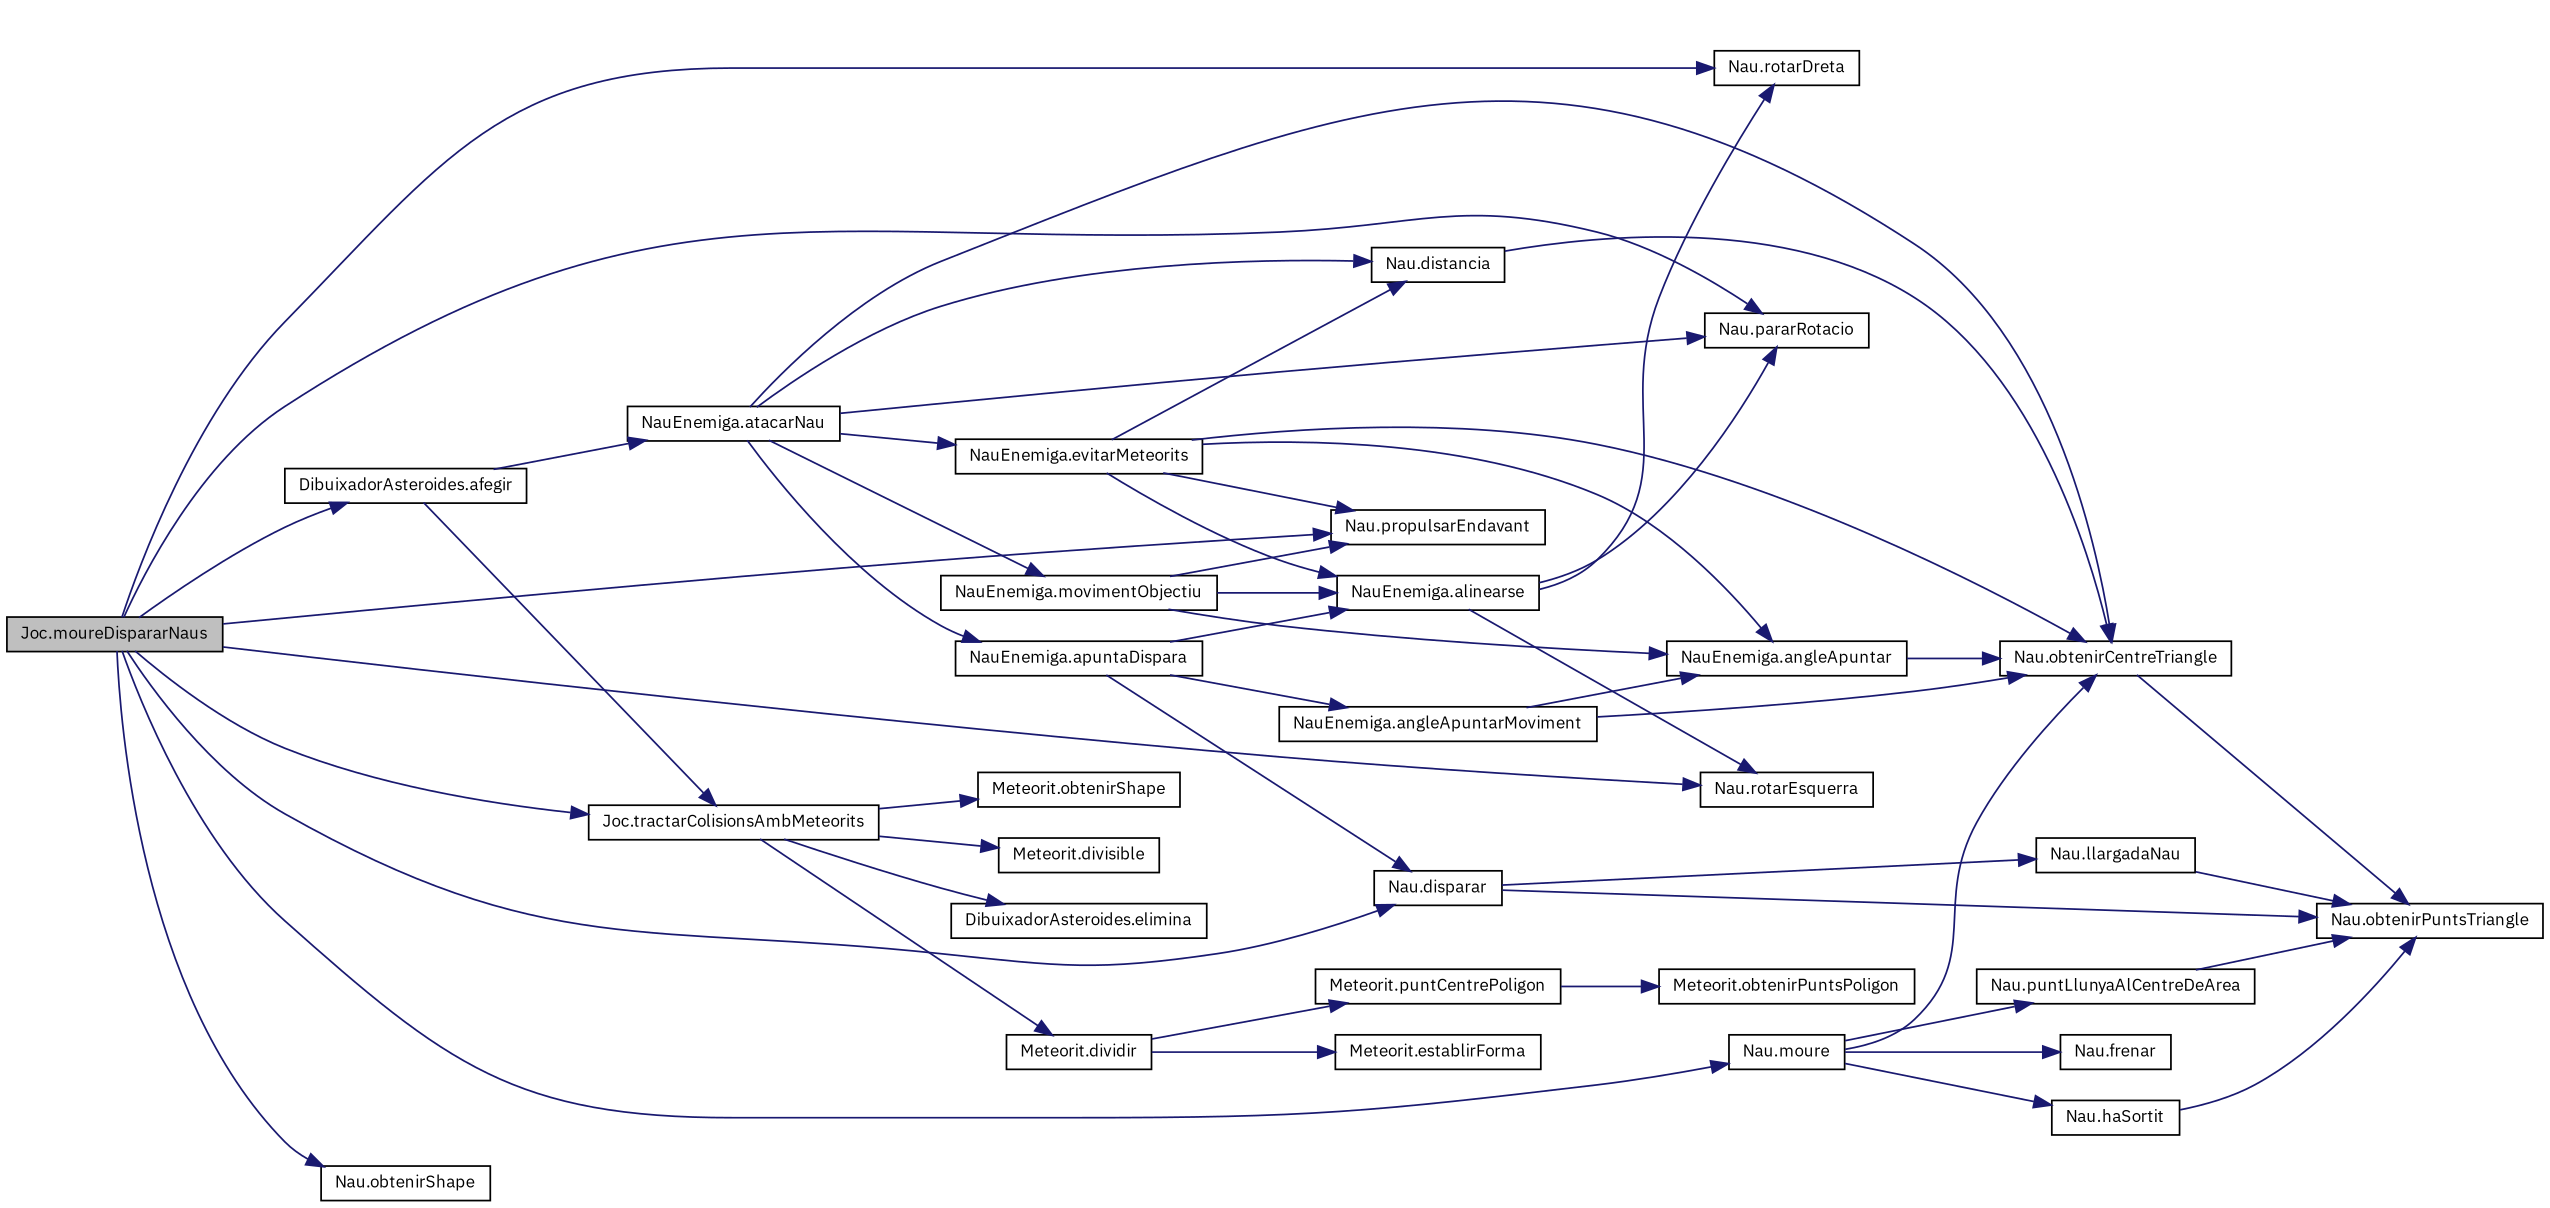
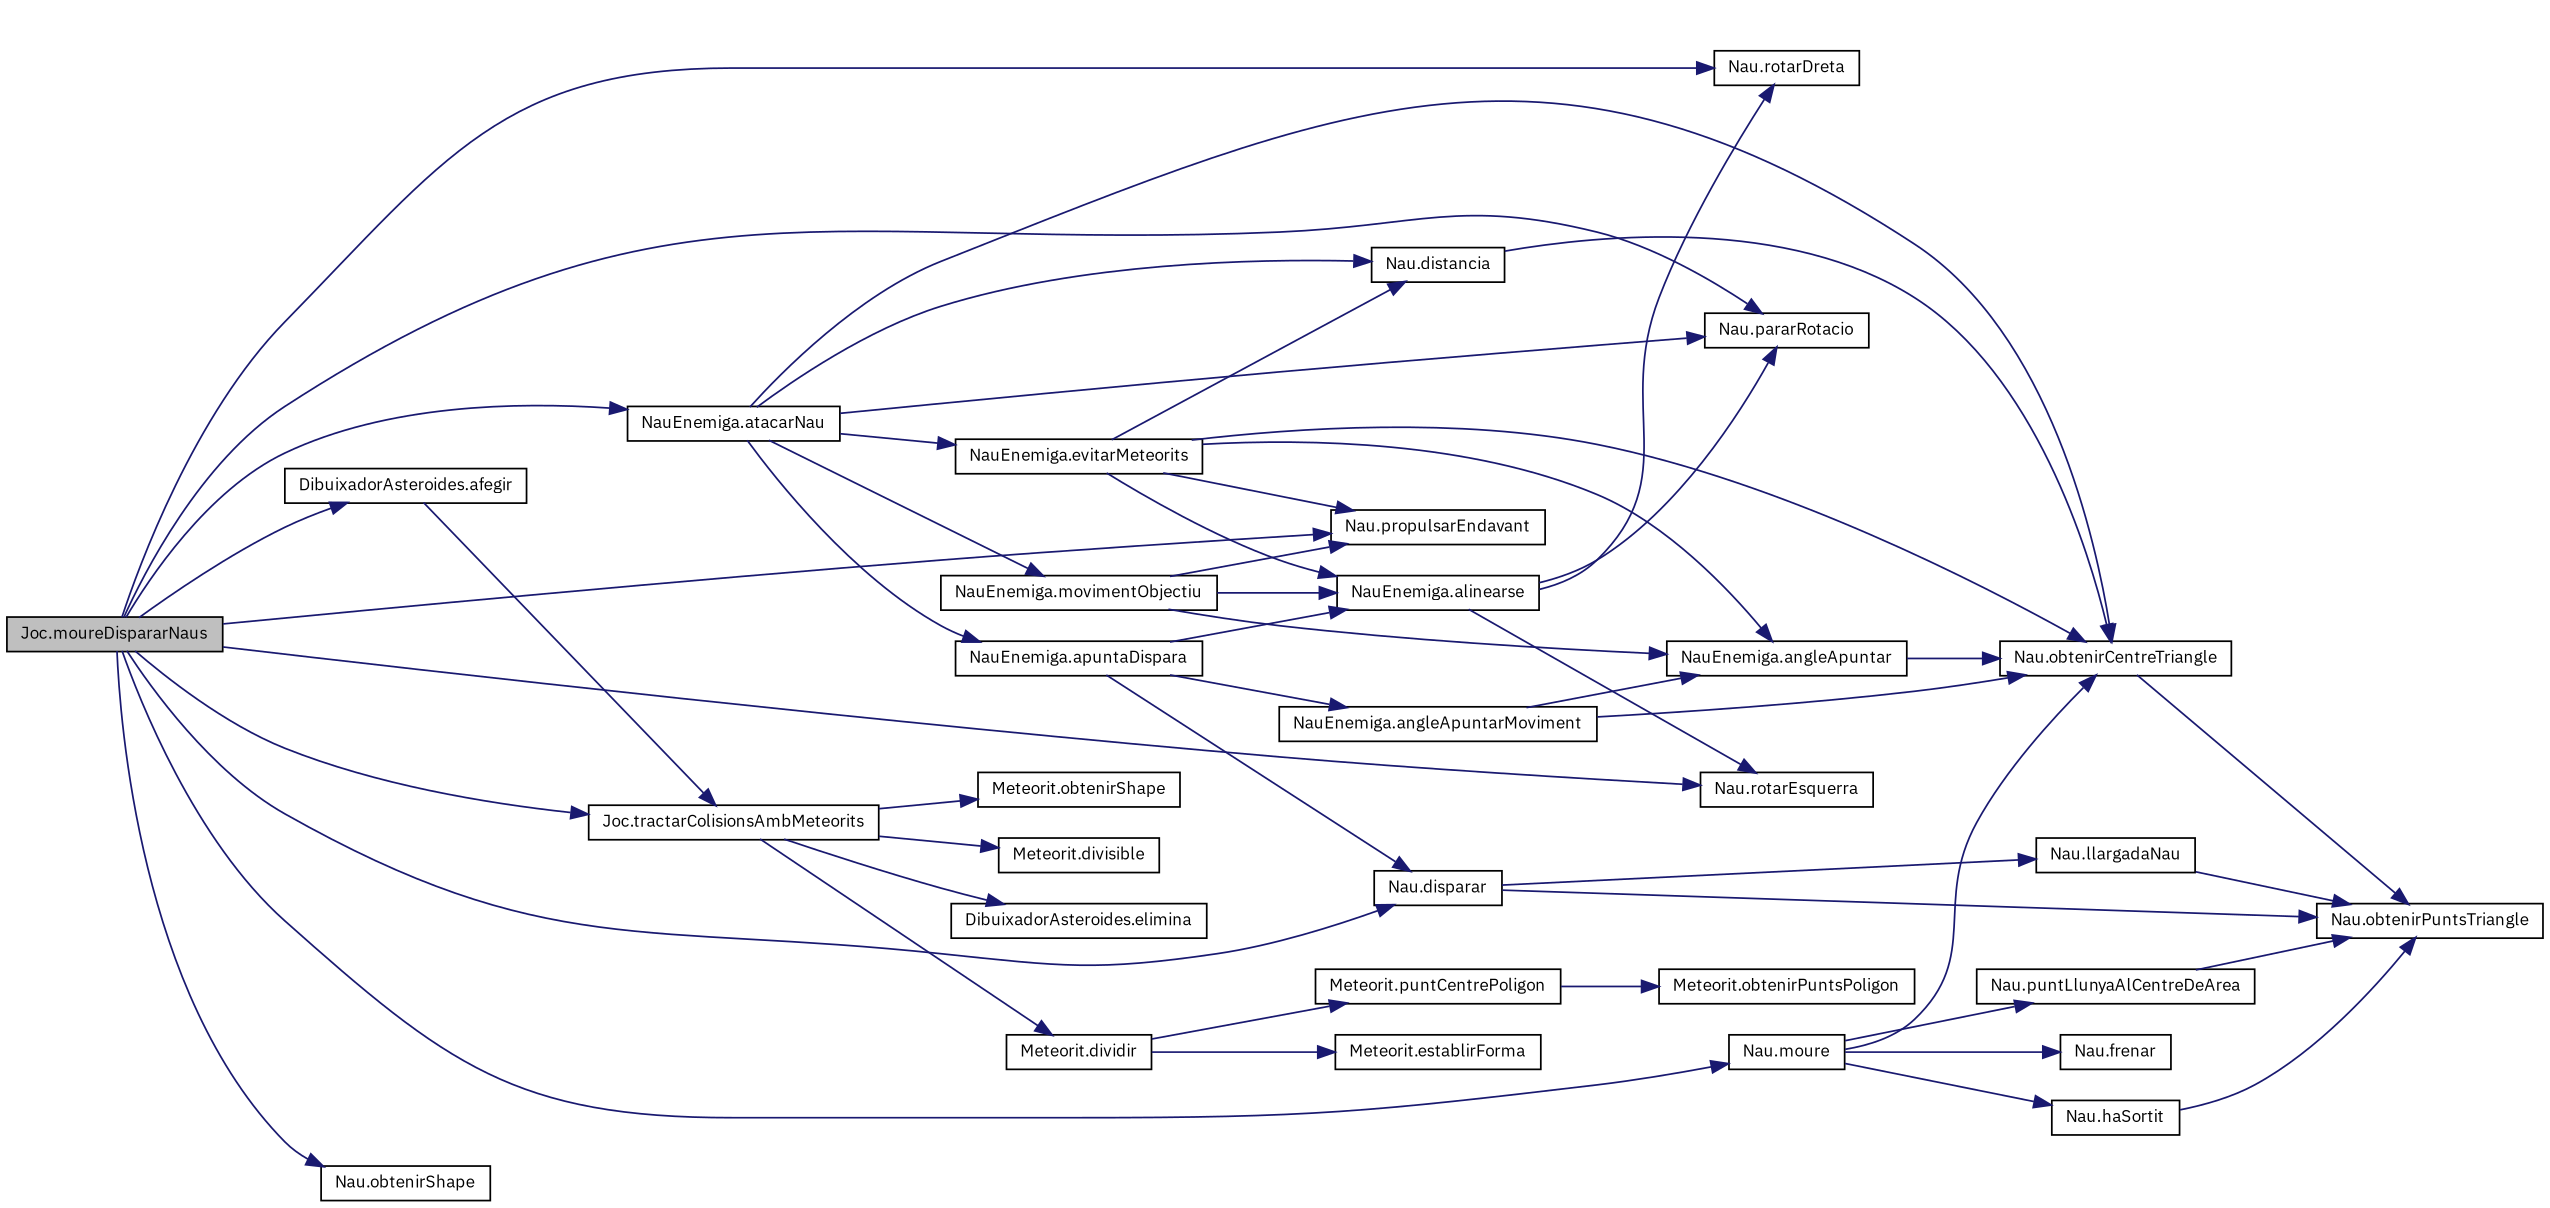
edge "DibuixadorAsteroides.afegir" -> "NauEnemiga.atacarNau": now "Joc.moureDispararNaus" -> "NauEnemiga.atacarNau"
